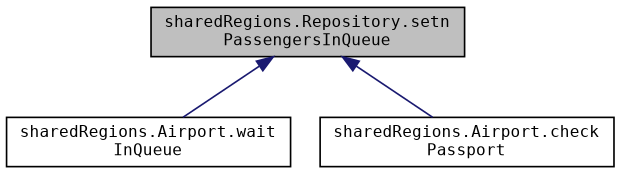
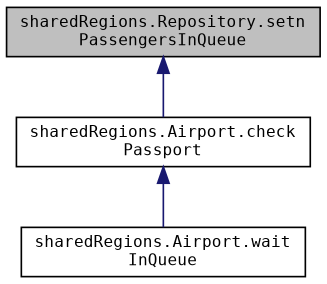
edge "sharedRegions.Airport.wait InQueue" -> "sharedRegions.Repository.setn PassengersInQueue": now "sharedRegions.Airport.wait InQueue" -> "sharedRegions.Airport.check Passport"
